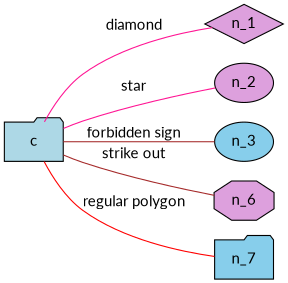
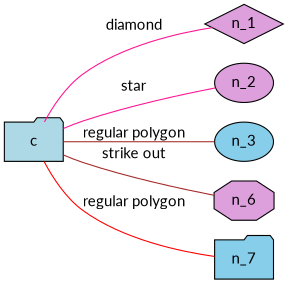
edge "c" -- "n_3": label "forbidden sign" -> "regular polygon"
